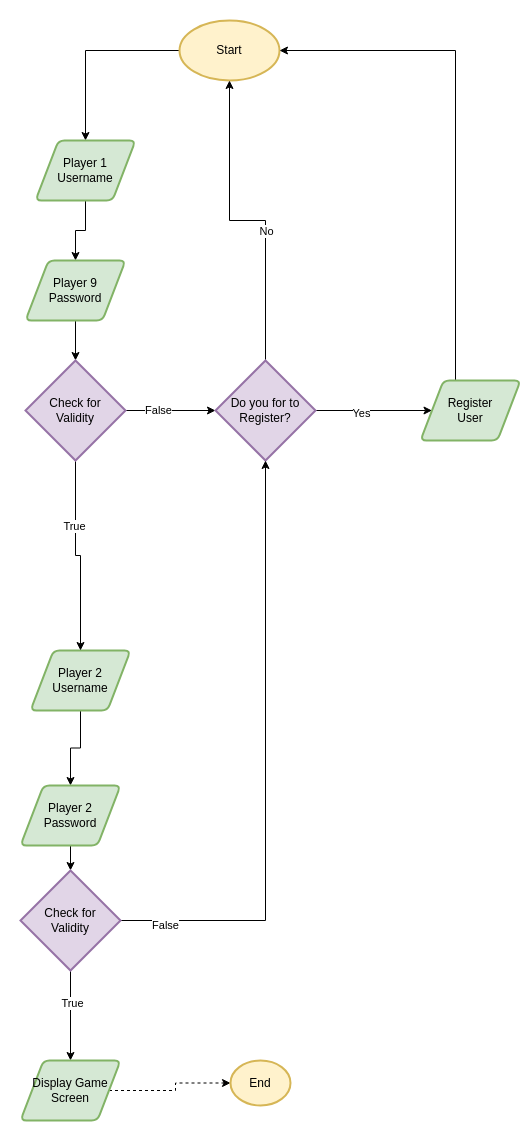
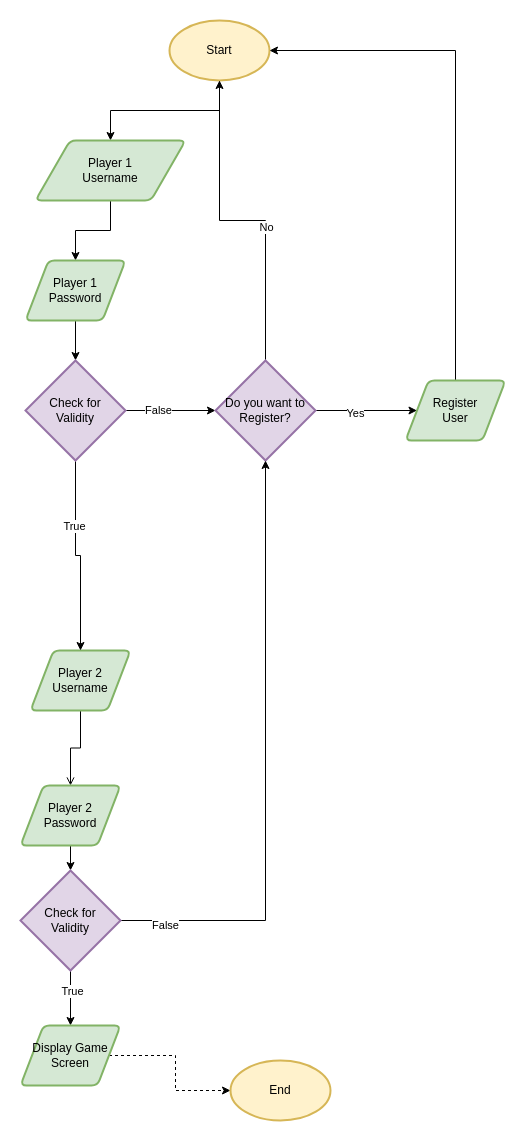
node "Start": moved (230, 51) -> (220, 51)
node "Player 1 Username": size 100x60 -> 150x60
node "Player 9 Password": label "Player 9 Password" -> "Player 1 Password"
node "Do you for to Register?": label "Do you for to Register?" -> "Do you want to Register?"
node "Register User": moved (471, 411) -> (456, 411)
edge "Player 2 Username" -> "Player 2 Password": arrowhead classic -> open
node "End": size 60x45 -> 100x60
node "Display Game Screen": moved (71, 1091) -> (71, 1056)
